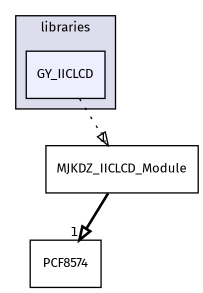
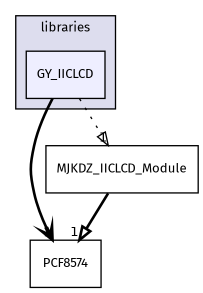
edge "GY_IICLCD" -> "PCF8574": added
